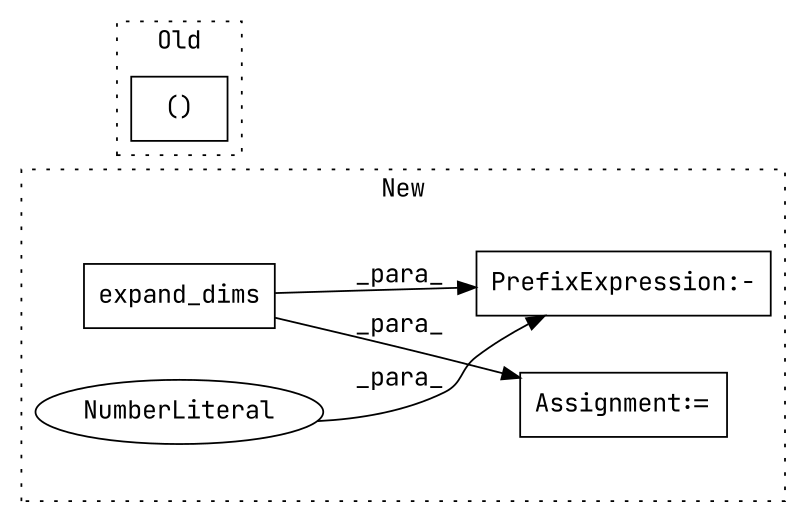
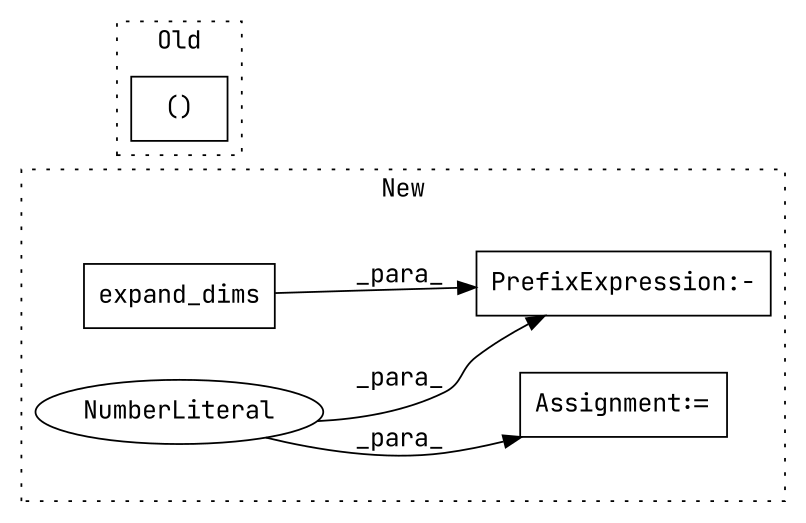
edge "expand_dims" -> "Assignment:=": now "NumberLiteral" -> "Assignment:="
